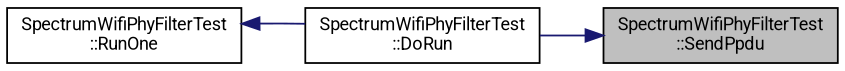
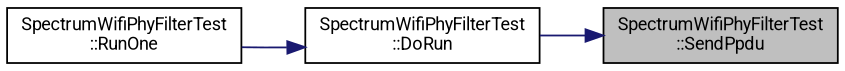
edge "SpectrumWifiPhyFilterTest ::DoRun" -> "SpectrumWifiPhyFilterTest ::RunOne": reversed
